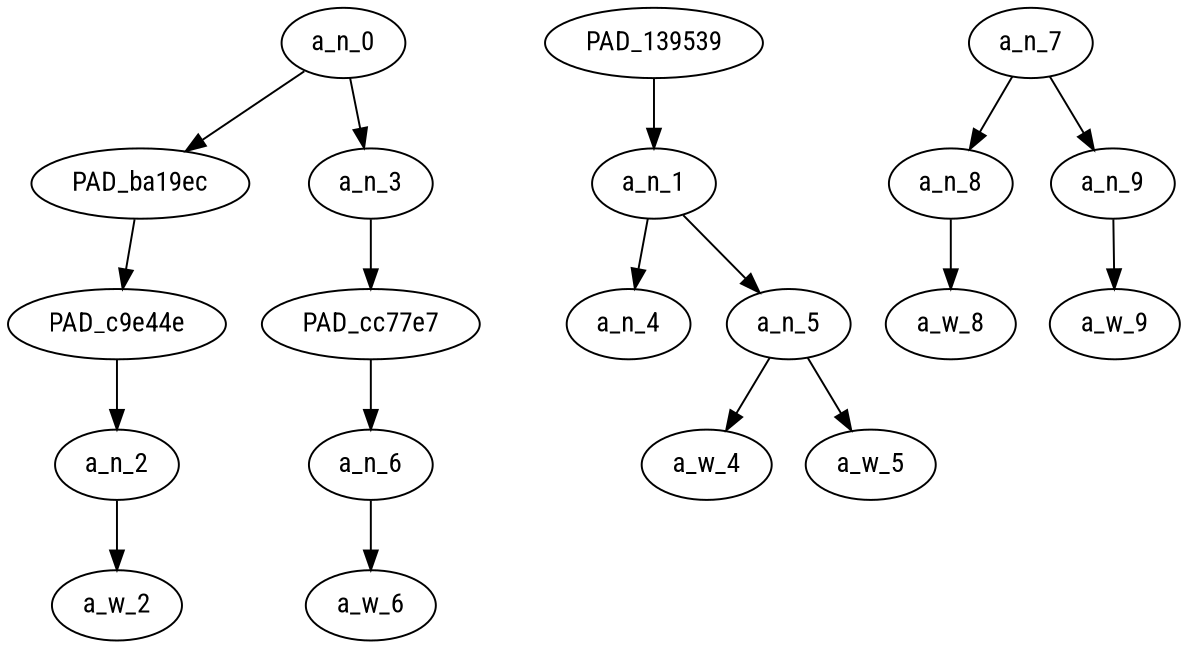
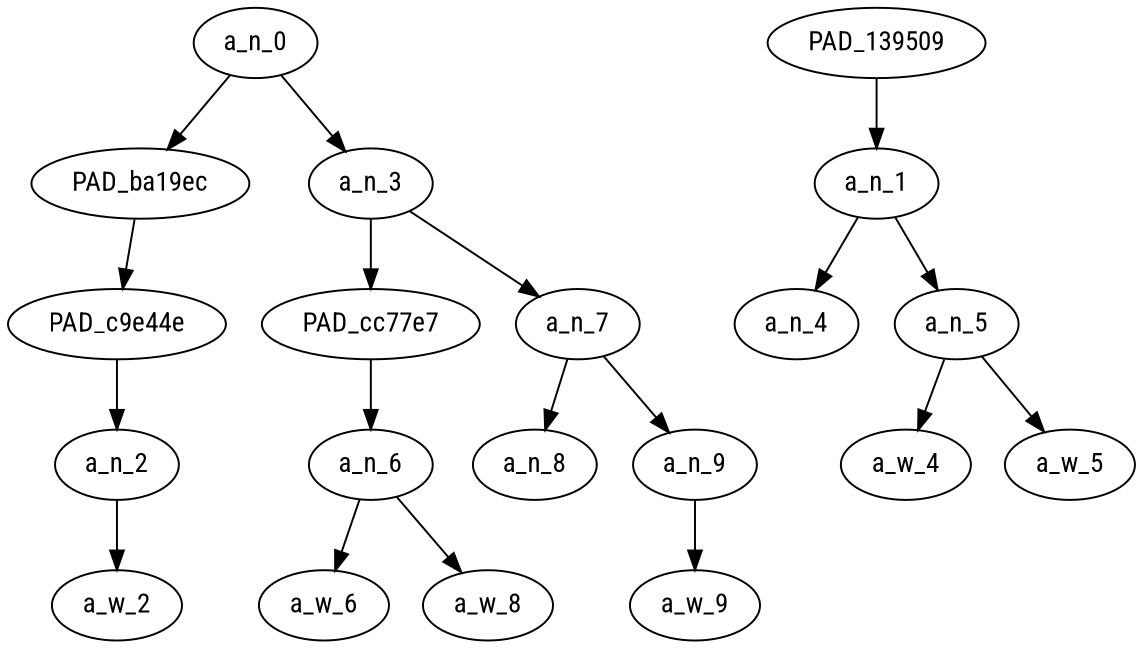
node "PAD_139539": label "PAD_139539" -> "PAD_139509"
edge "a_n_8" -> "a_w_8": now "a_n_6" -> "a_w_8"
edge "a_n_3" -> "a_n_7": added
